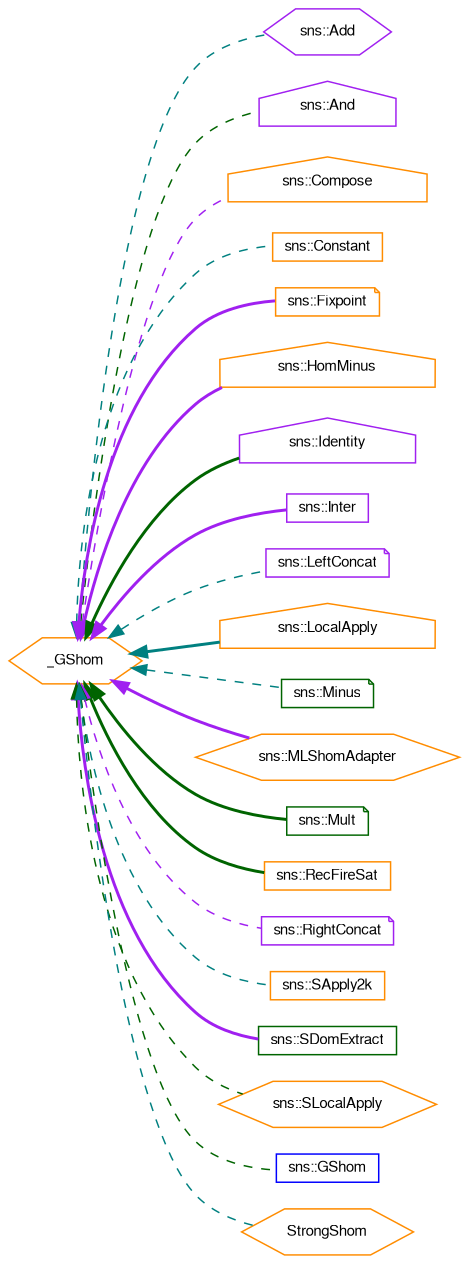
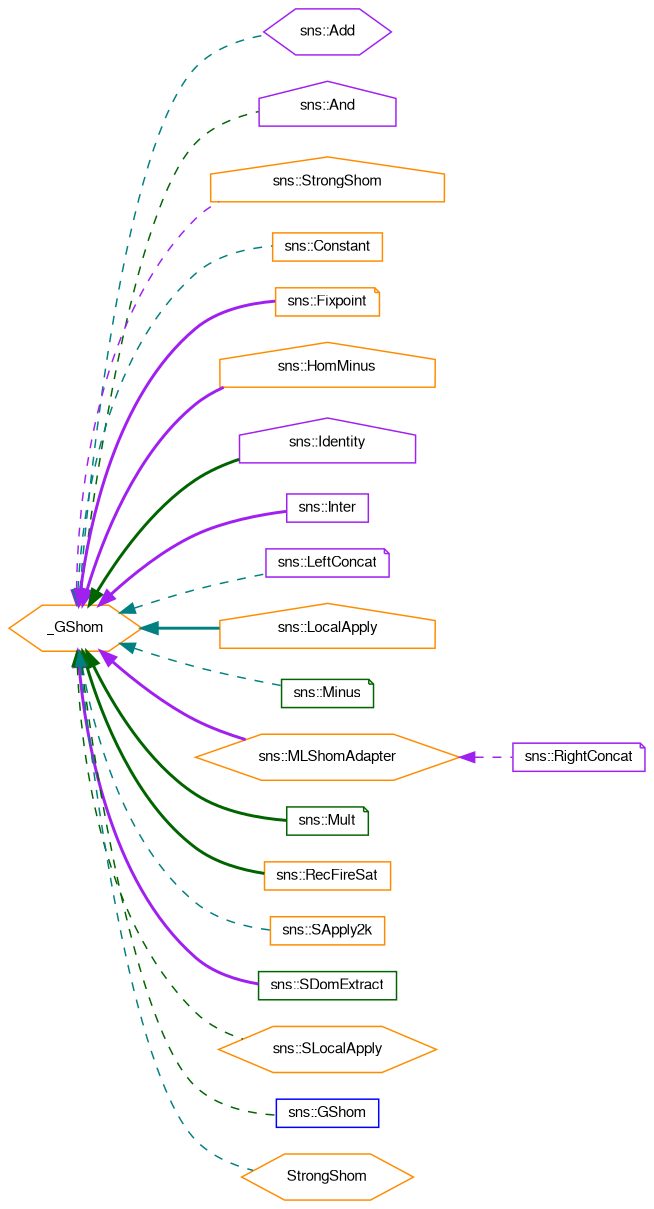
node "sns::Compose": label "sns::Compose" -> "sns::StrongShom"
edge "sns::RightConcat" -> "_GShom": now "sns::RightConcat" -> "sns::MLShomAdapter"
